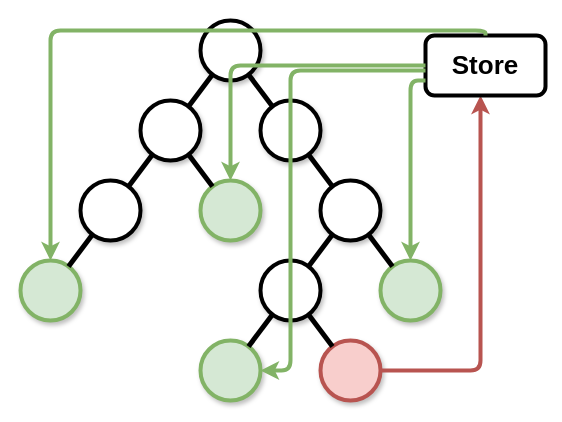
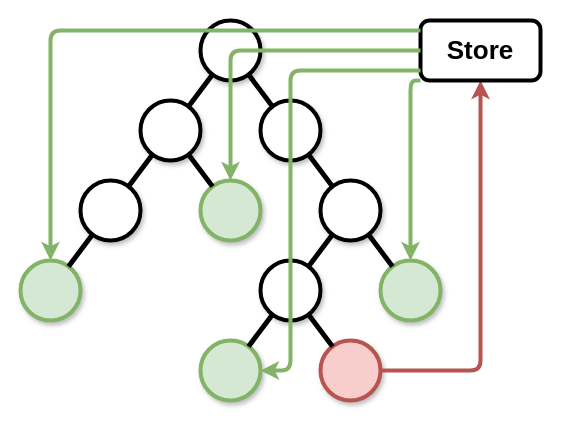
node "Store": moved (486, 66) -> (481, 51)
